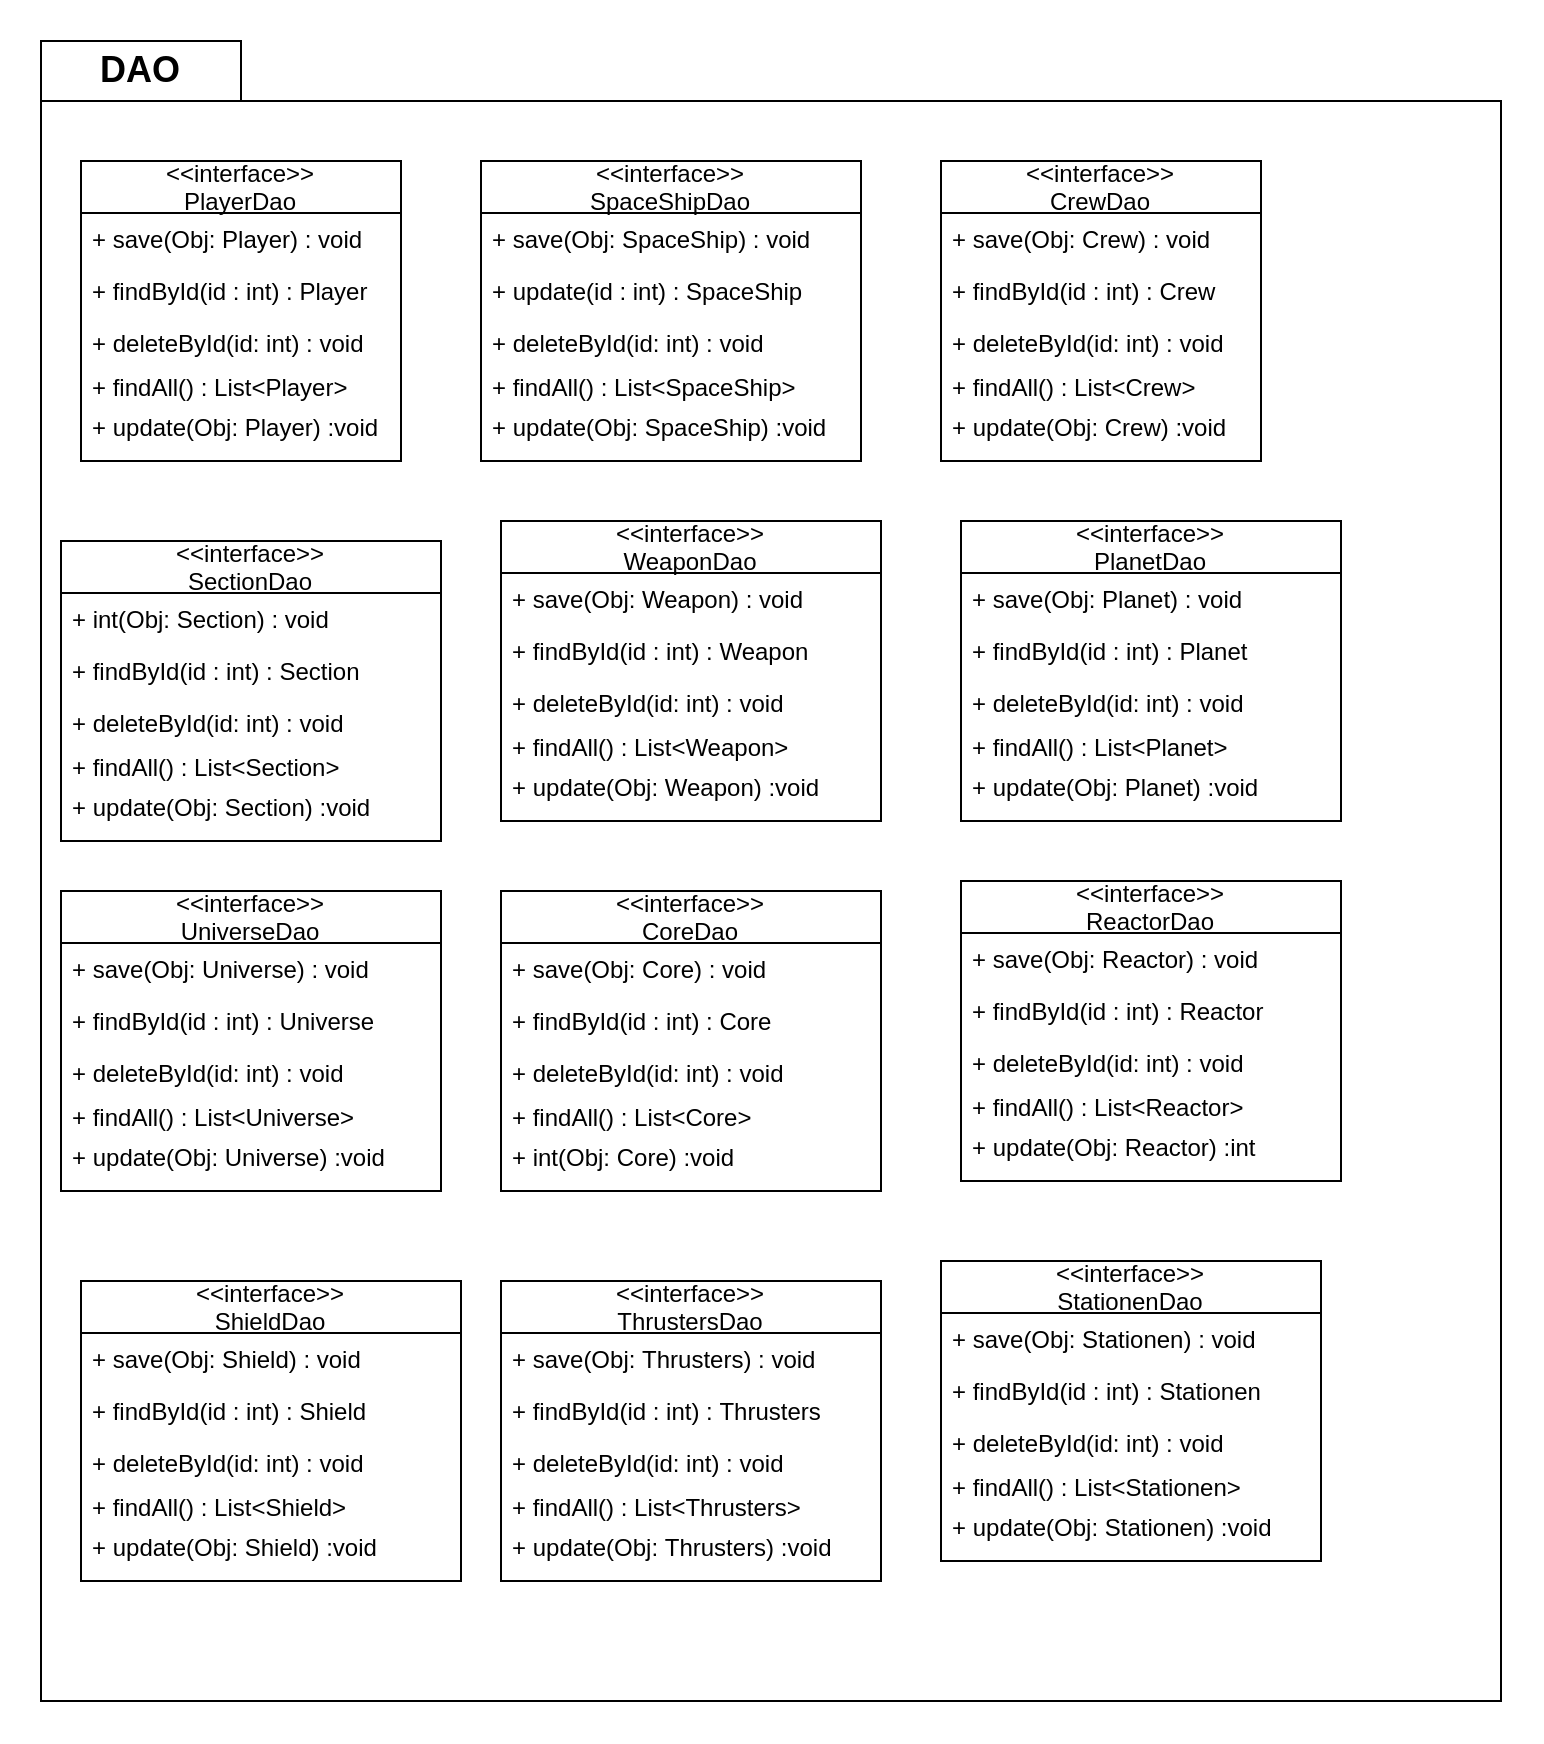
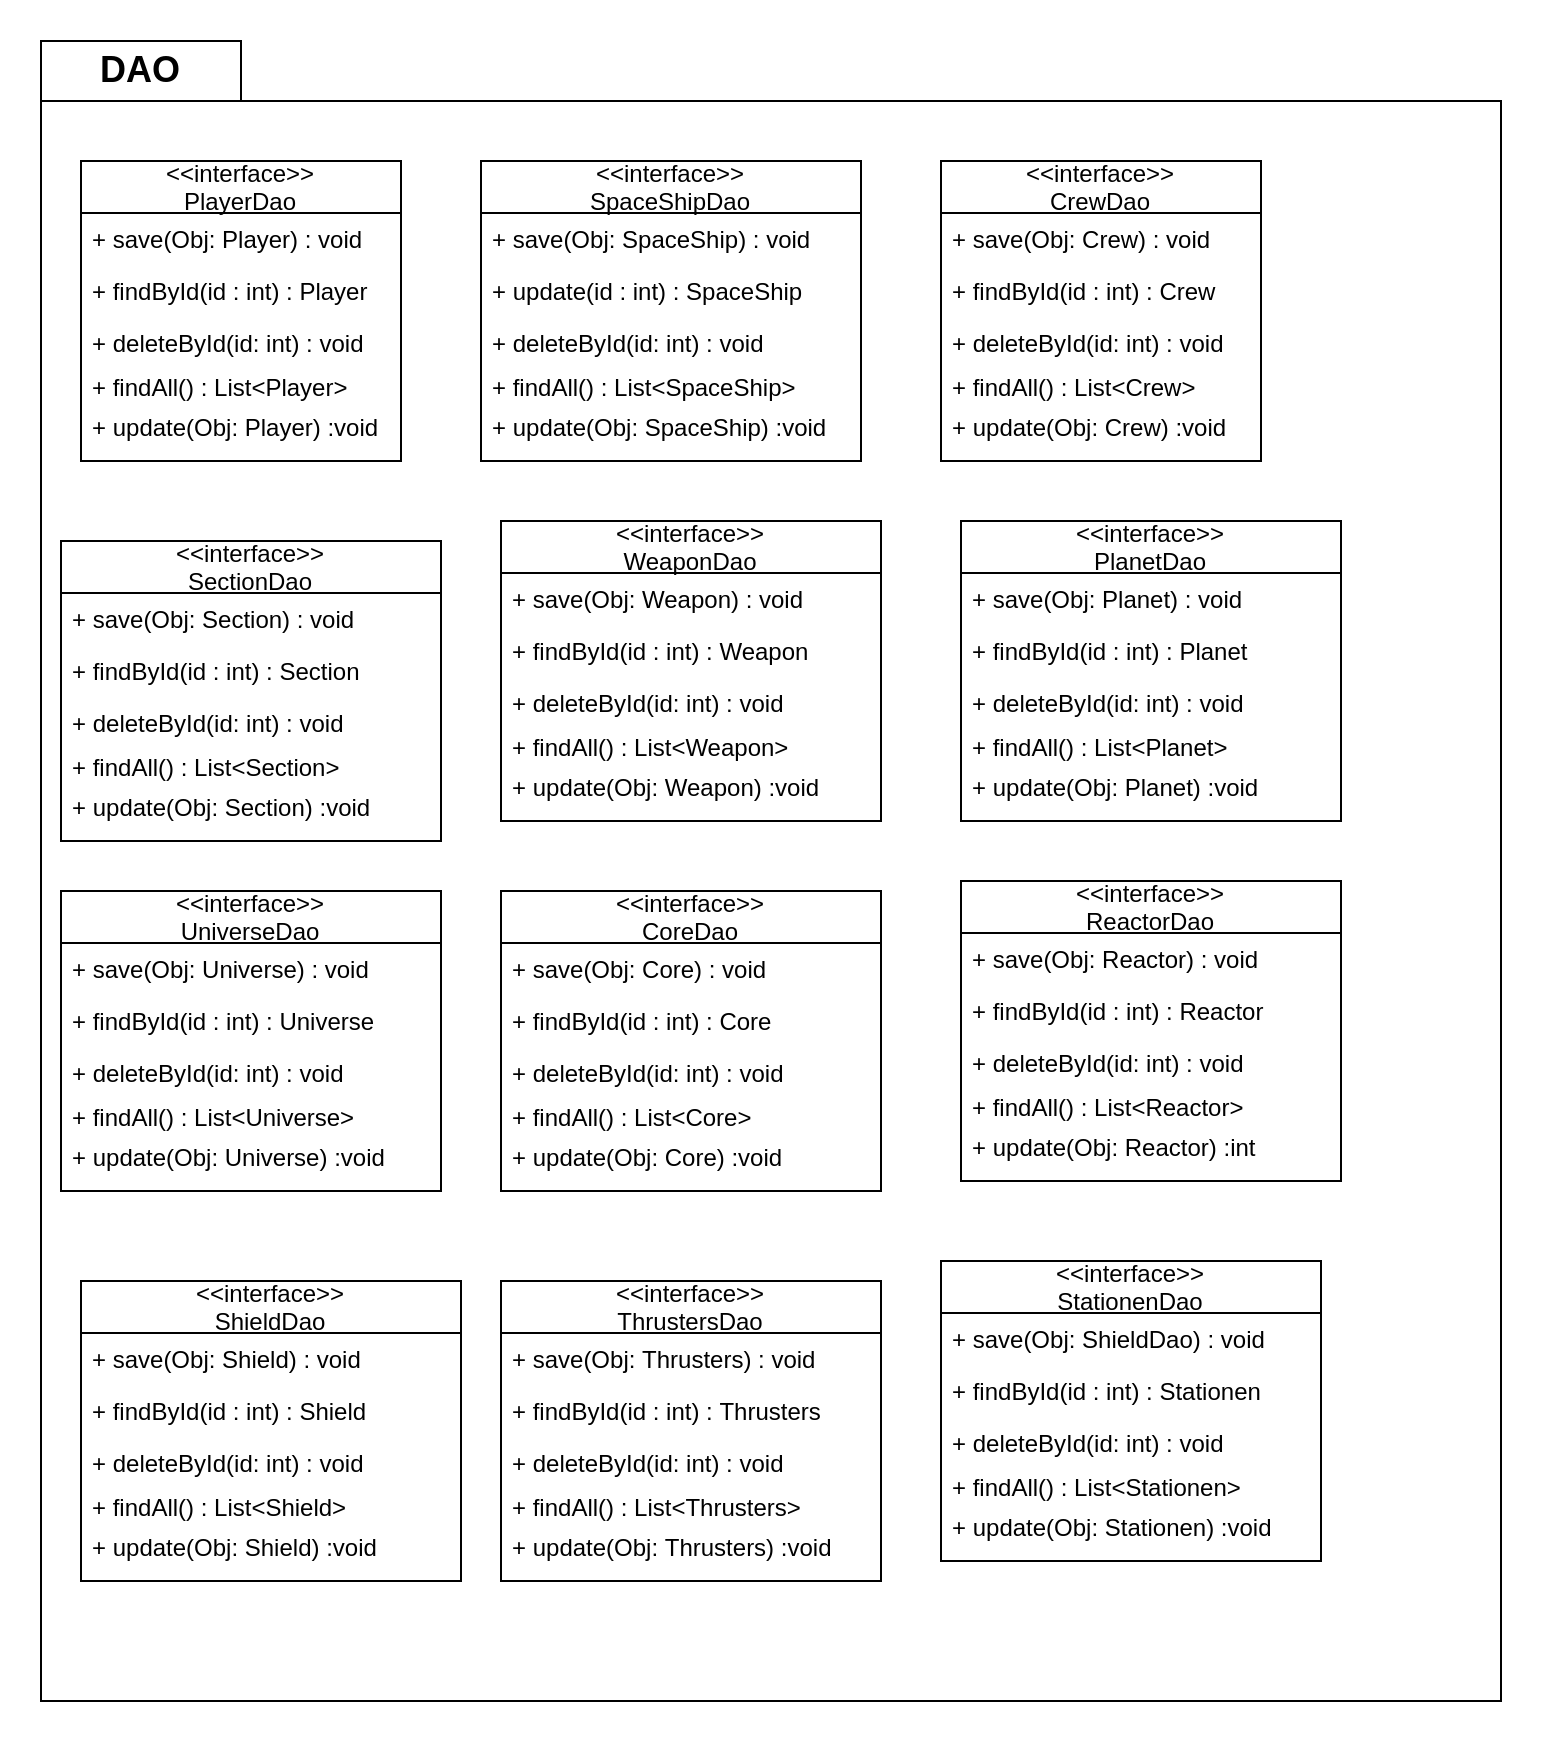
node "+ int(Obj: Section) : void": label "+ int(Obj: Section) : void" -> "+ save(Obj: Section) : void"
node "+ int(Obj: Core) :void": label "+ int(Obj: Core) :void" -> "+ update(Obj: Core) :void"
node "+ save(Obj: Stationen) : void": label "+ save(Obj: Stationen) : void" -> "+ save(Obj: ShieldDao) : void"
